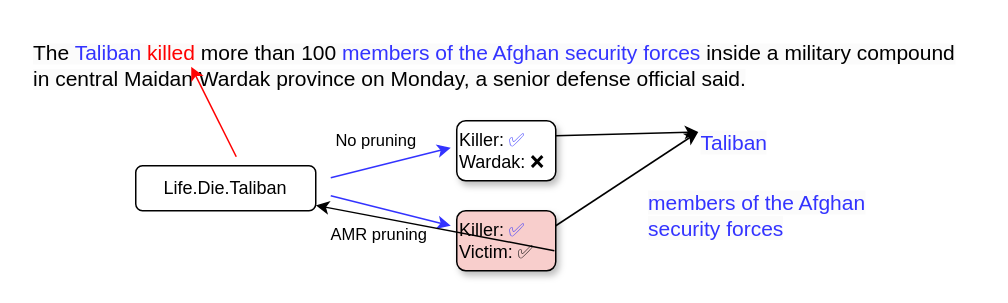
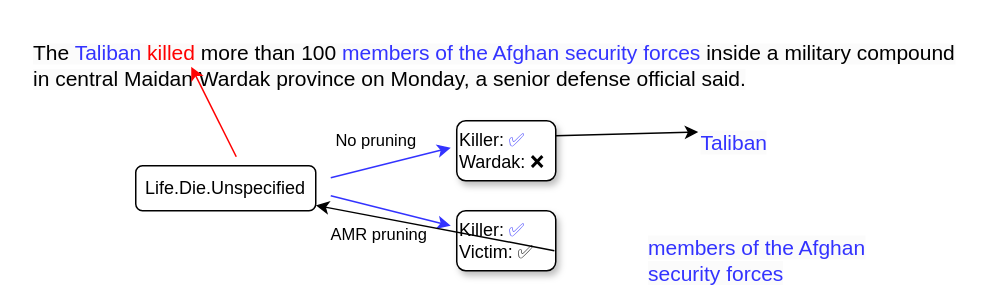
edge "Killer: ✅ Victim: ✅" -> "Taliban": removed
node "Life.Die.Taliban": label "Life.Die.Taliban" -> "Life.Die.Unspecified"
node "members of the Afghan security forces": moved (790, 207) -> (790, 252)
node "Killer: ✅ Victim: ✅": fillcolor #f8cecc -> #ffffff
